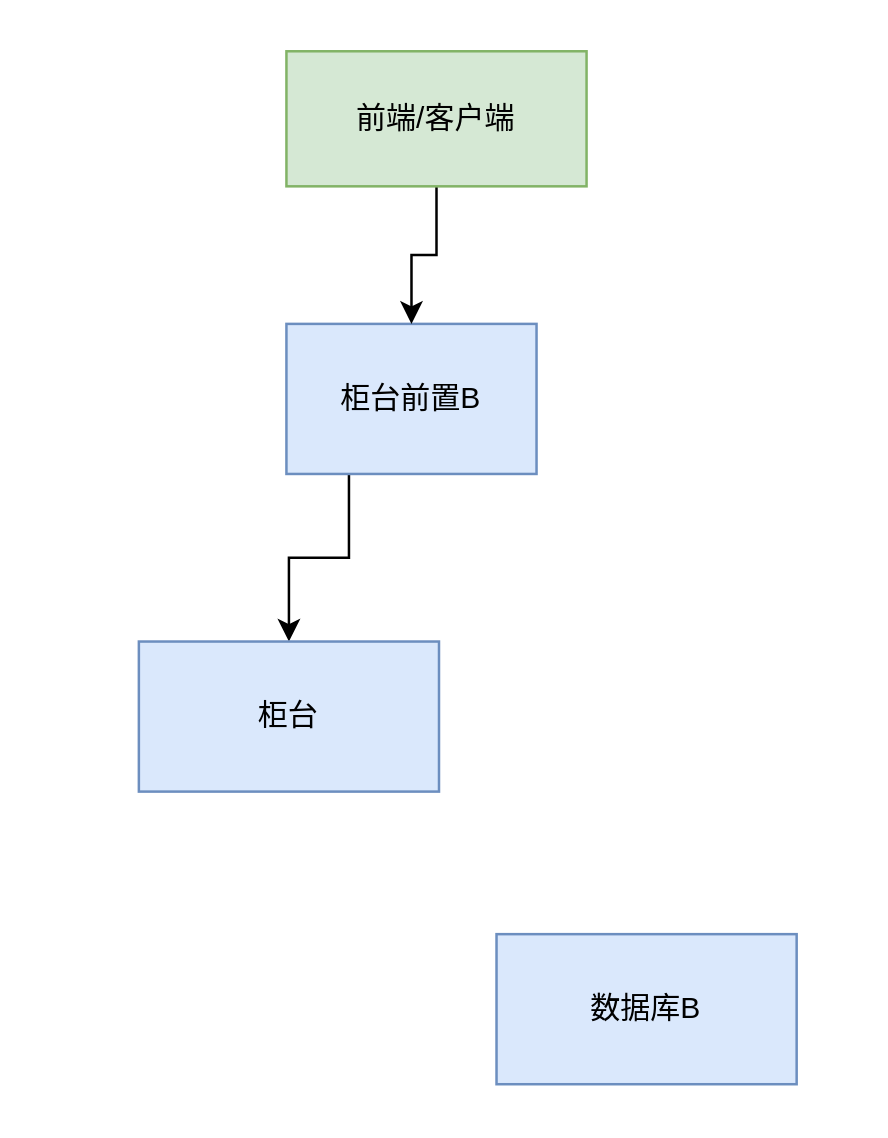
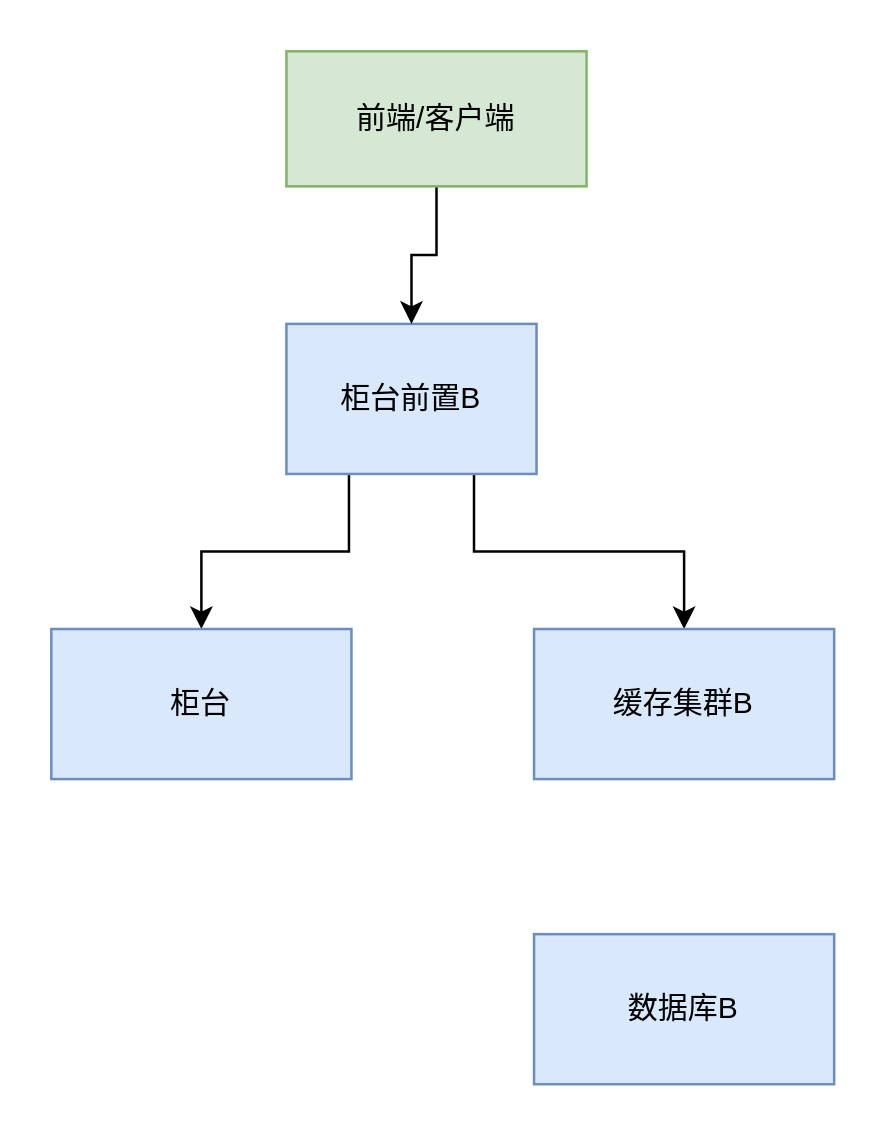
edge "柜台前置B" -> "缓存集群B": added
node "缓存集群B": added
node "柜台": moved (289, 716) -> (201, 704)
node "数据库B": moved (646, 1009) -> (684, 1009)
